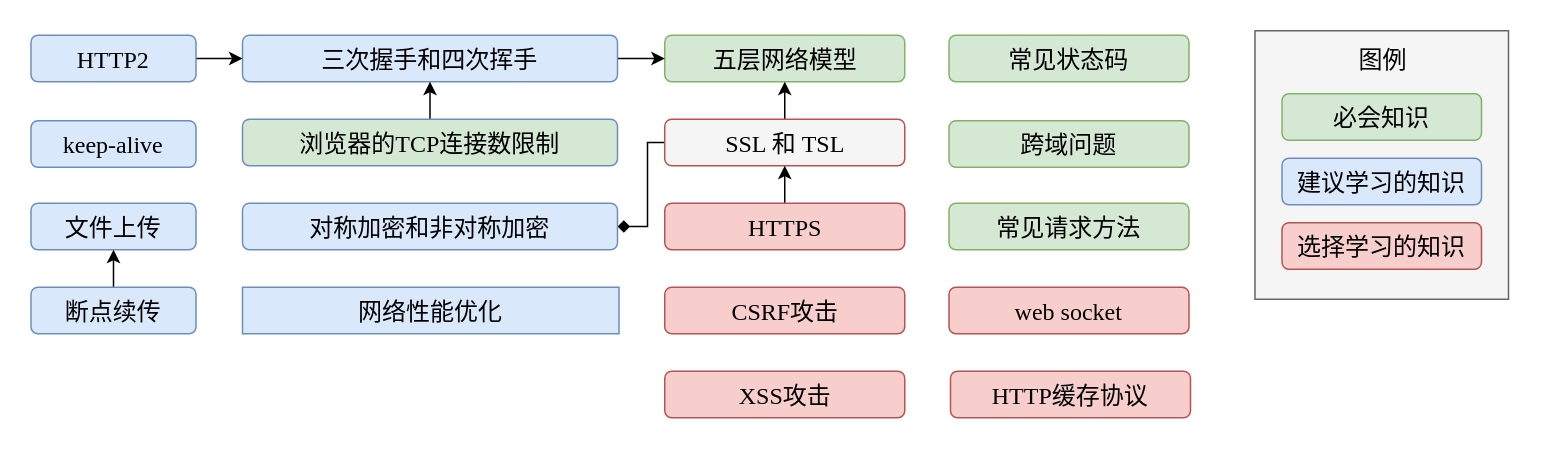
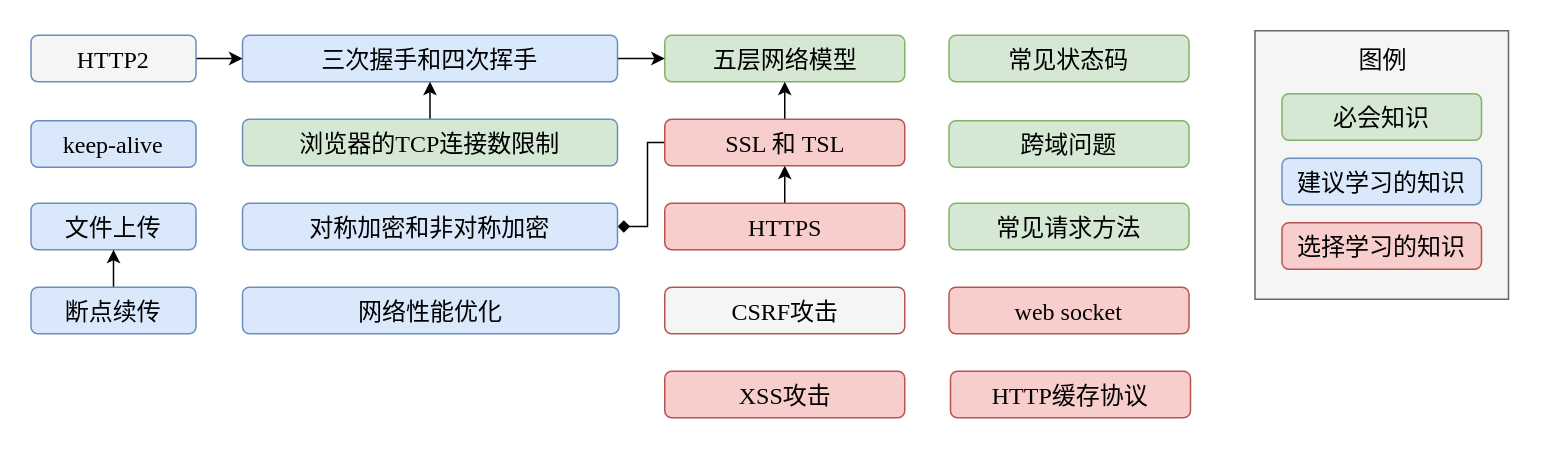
node "HTTP2": fillcolor #dae8fc -> #f5f5f5
node "SSL 和 TSL": fillcolor #f5f5f5 -> #f8cecc
node "网络性能优化": shape rectangle -> rounded rectangle
node "CSRF攻击": fillcolor #f8cecc -> #f5f5f5
